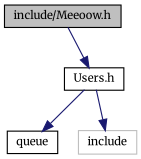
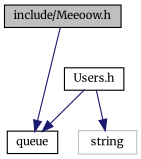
edge "include/Meeoow.h" -> "Users.h": now "include/Meeoow.h" -> "queue"
node "include": label "include" -> "string"
